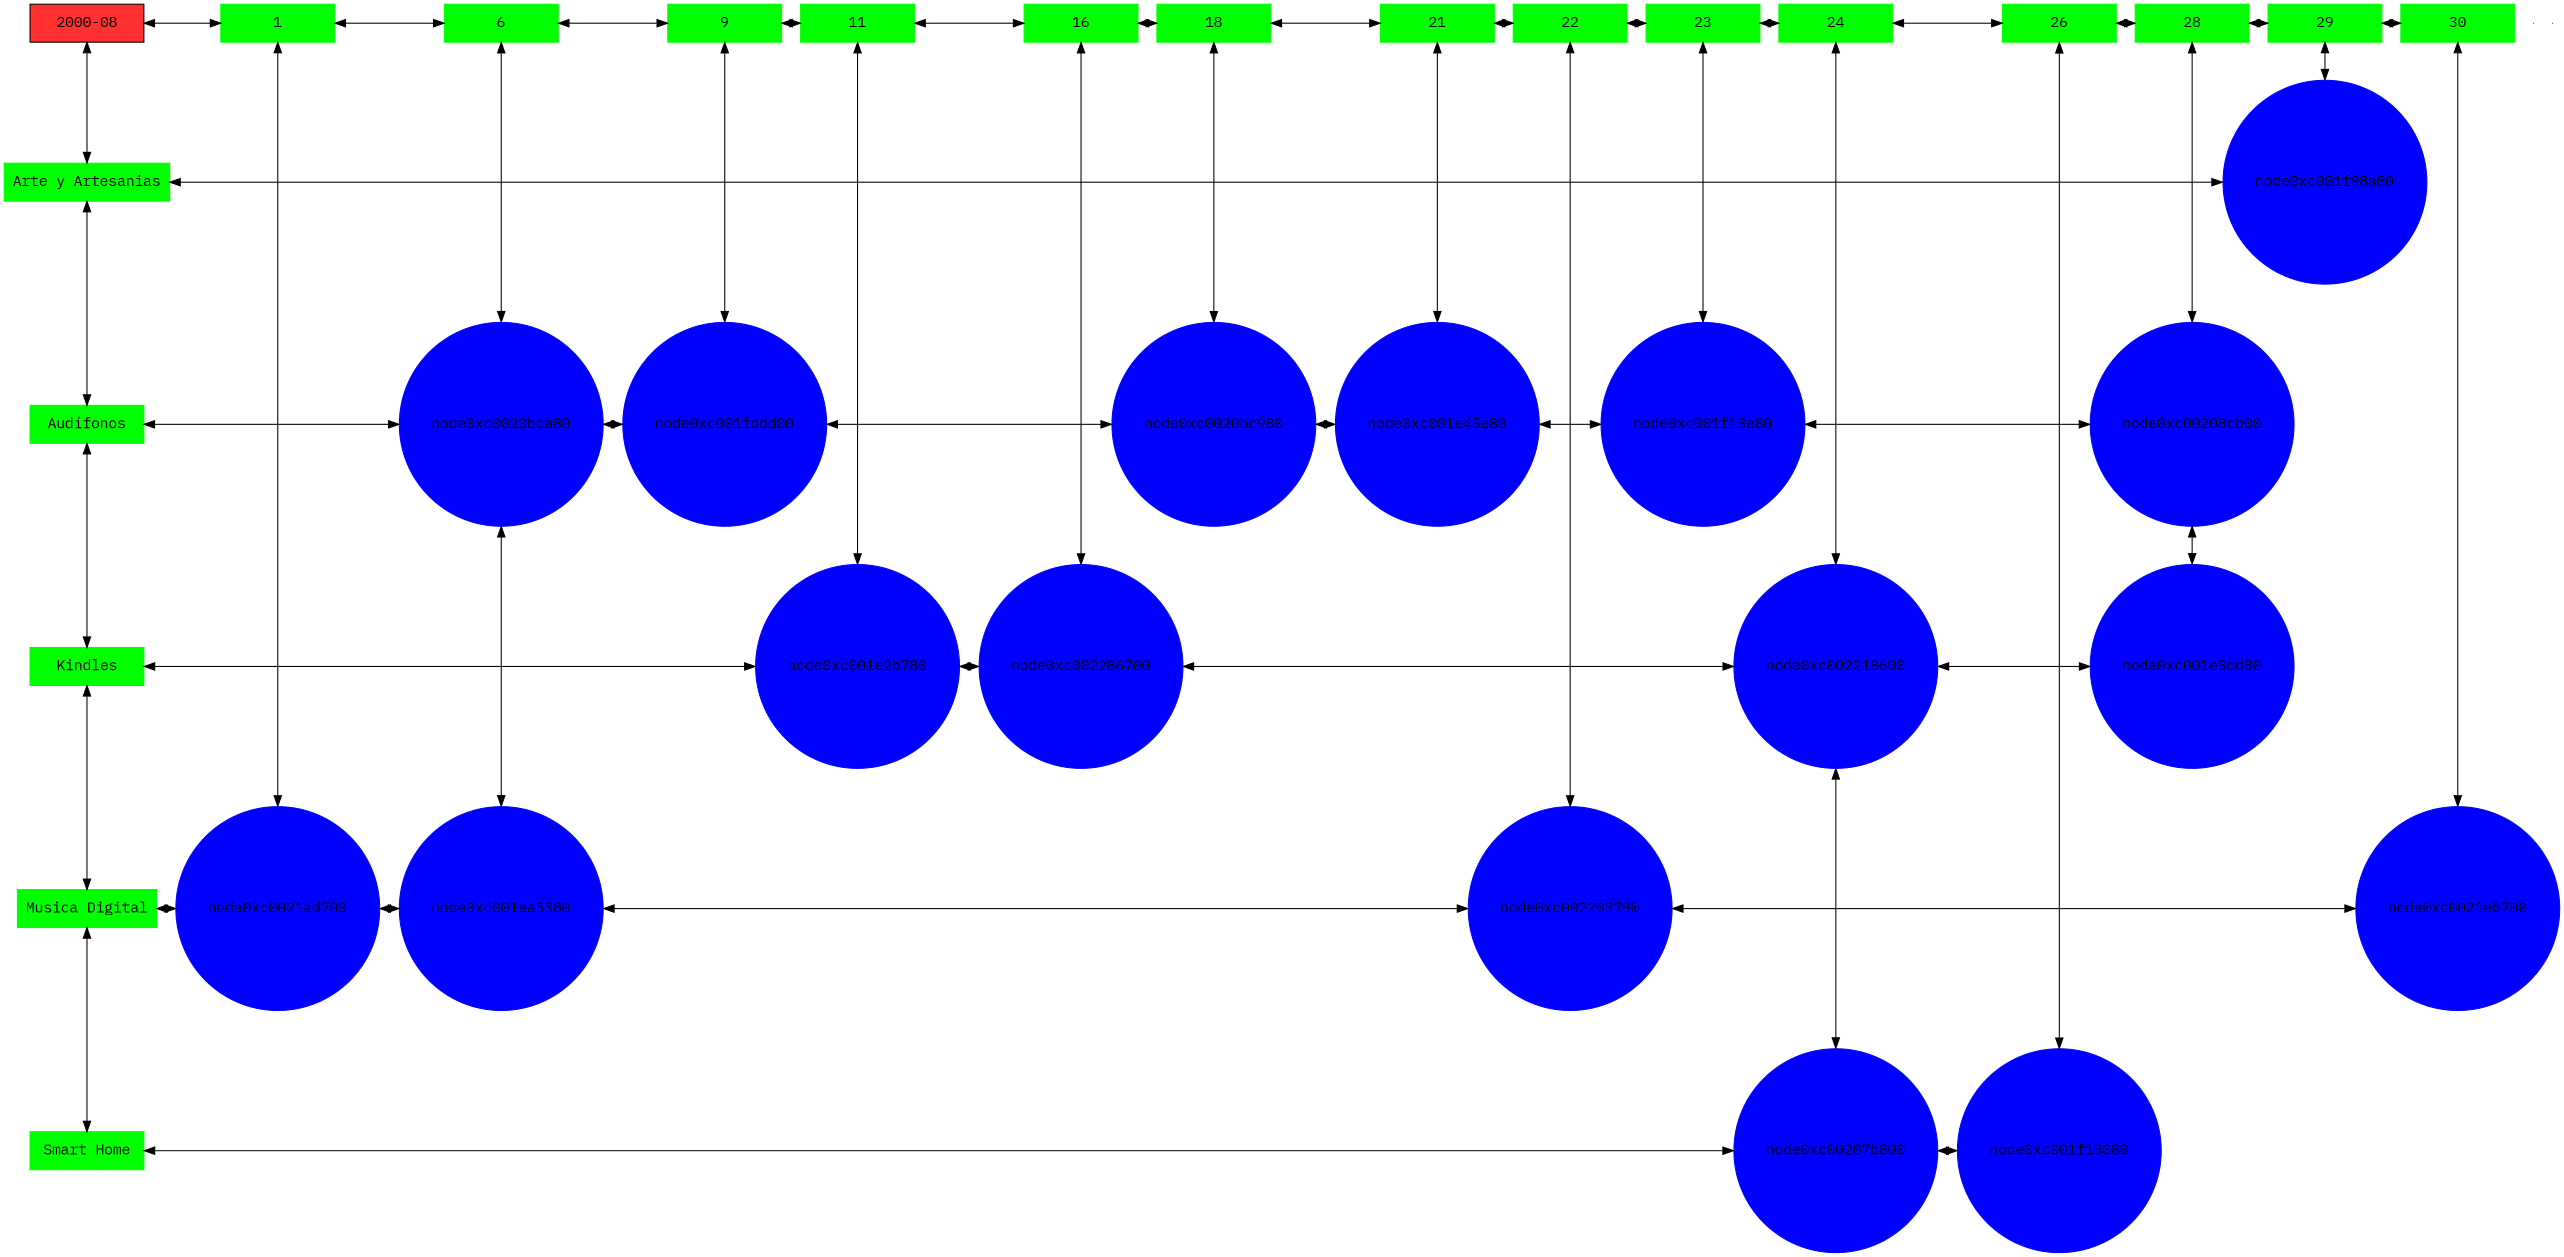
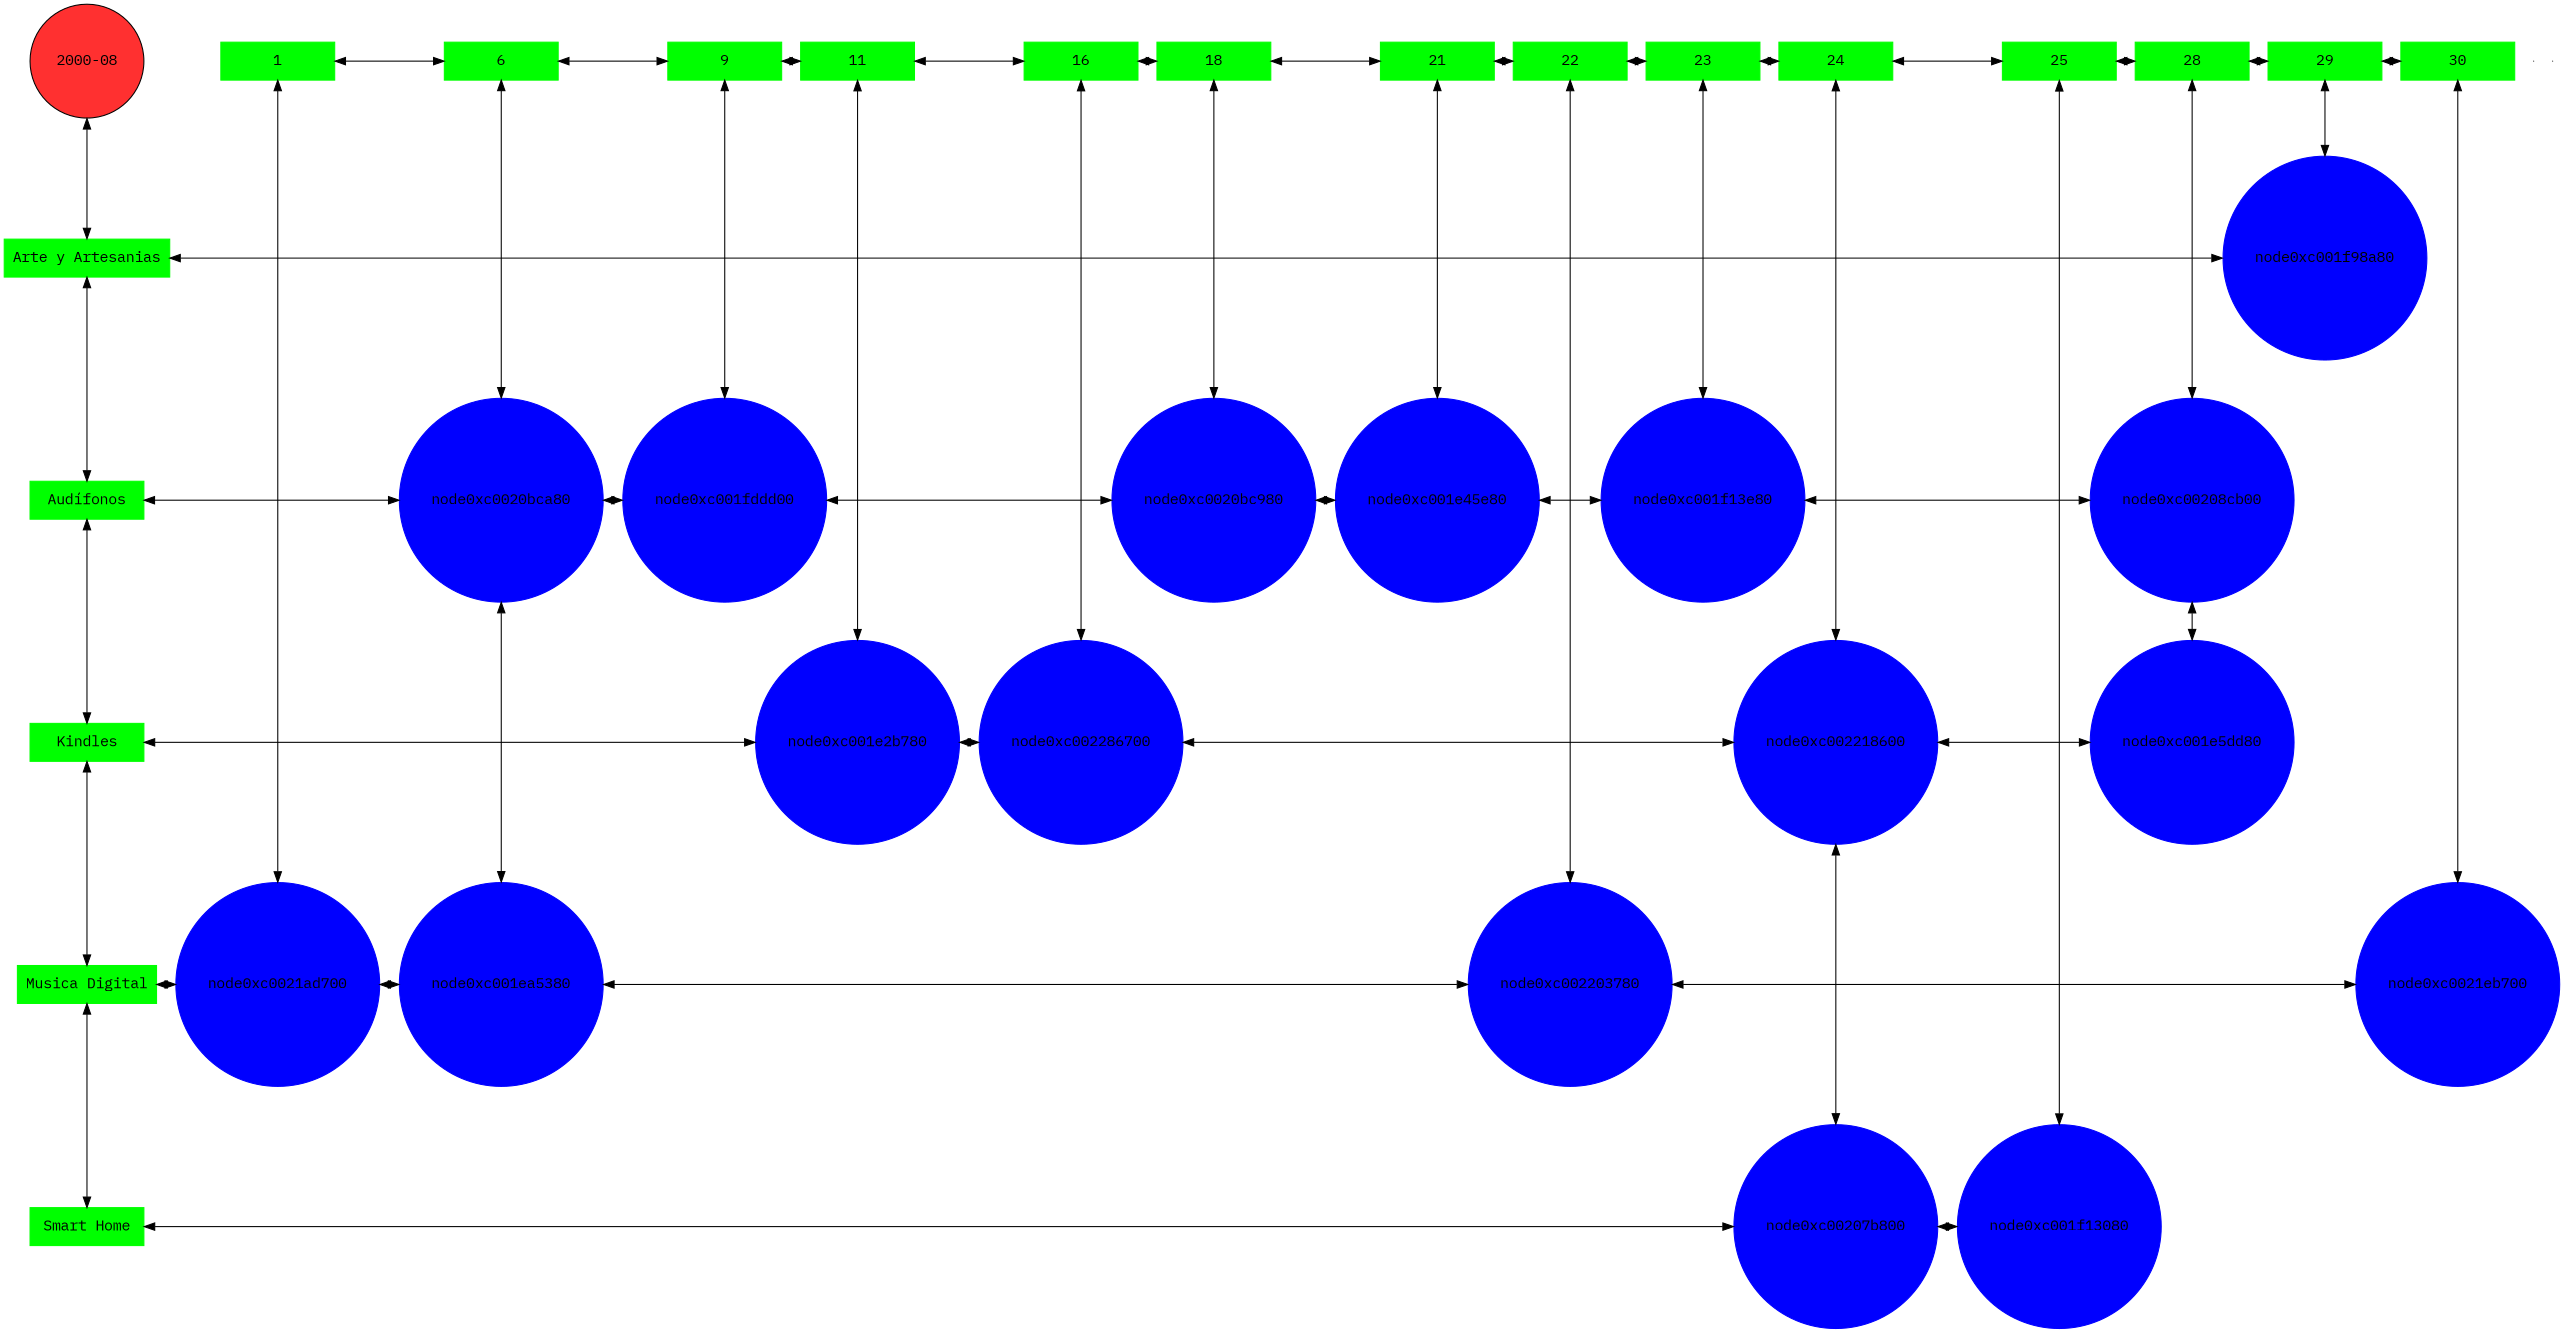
node "2000-08": shape box -> circle
edge "2000-08" -- "1": removed
node "26": label "26" -> "25"
